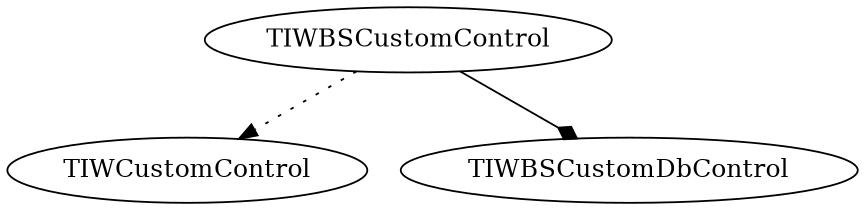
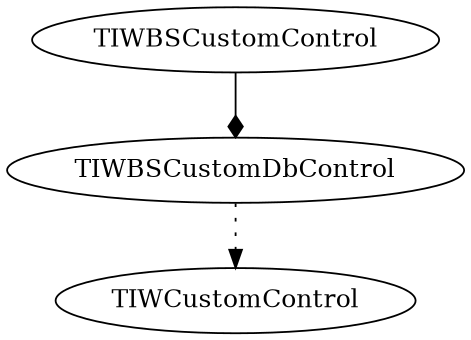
edge "TIWBSCustomControl" -> "TIWCustomControl": now "TIWBSCustomDbControl" -> "TIWCustomControl"
